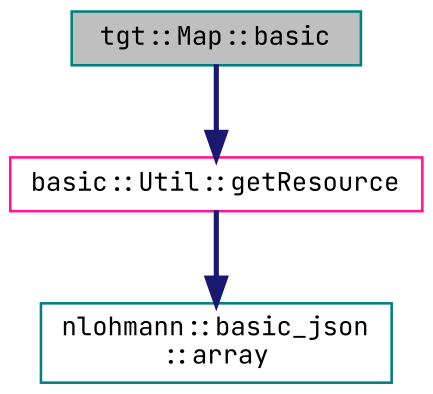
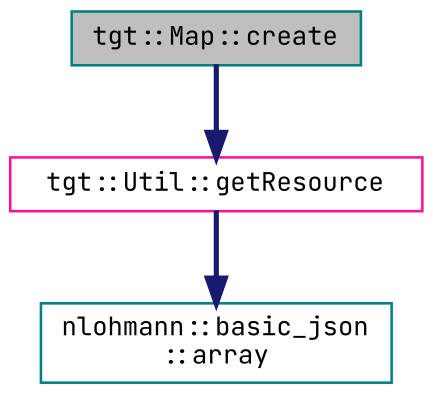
node "tgt::Map::basic": label "tgt::Map::basic" -> "tgt::Map::create"
node "basic::Util::getResource": label "basic::Util::getResource" -> "tgt::Util::getResource"
